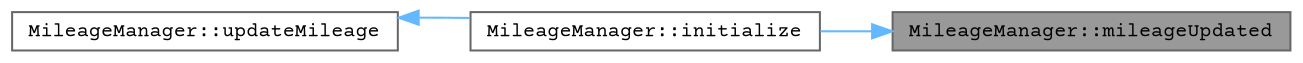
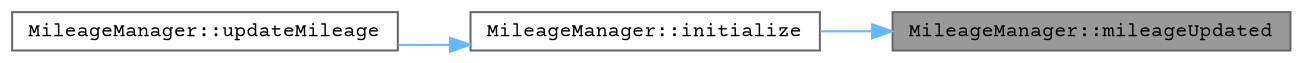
edge "MileageManager::initialize" -> "MileageManager::updateMileage": reversed
